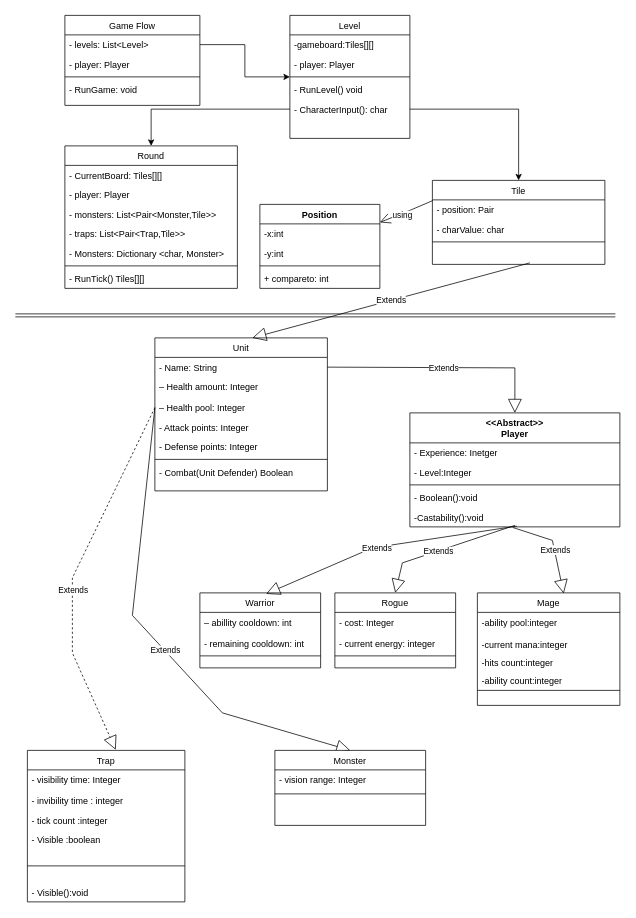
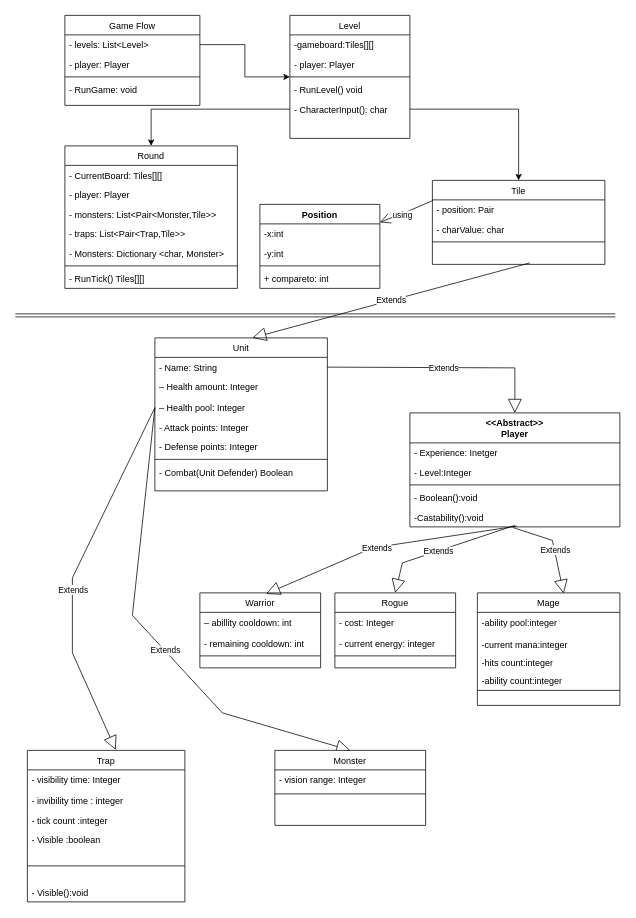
edge "– Health pool: Integer" -> "Trap": style dashed -> solid
